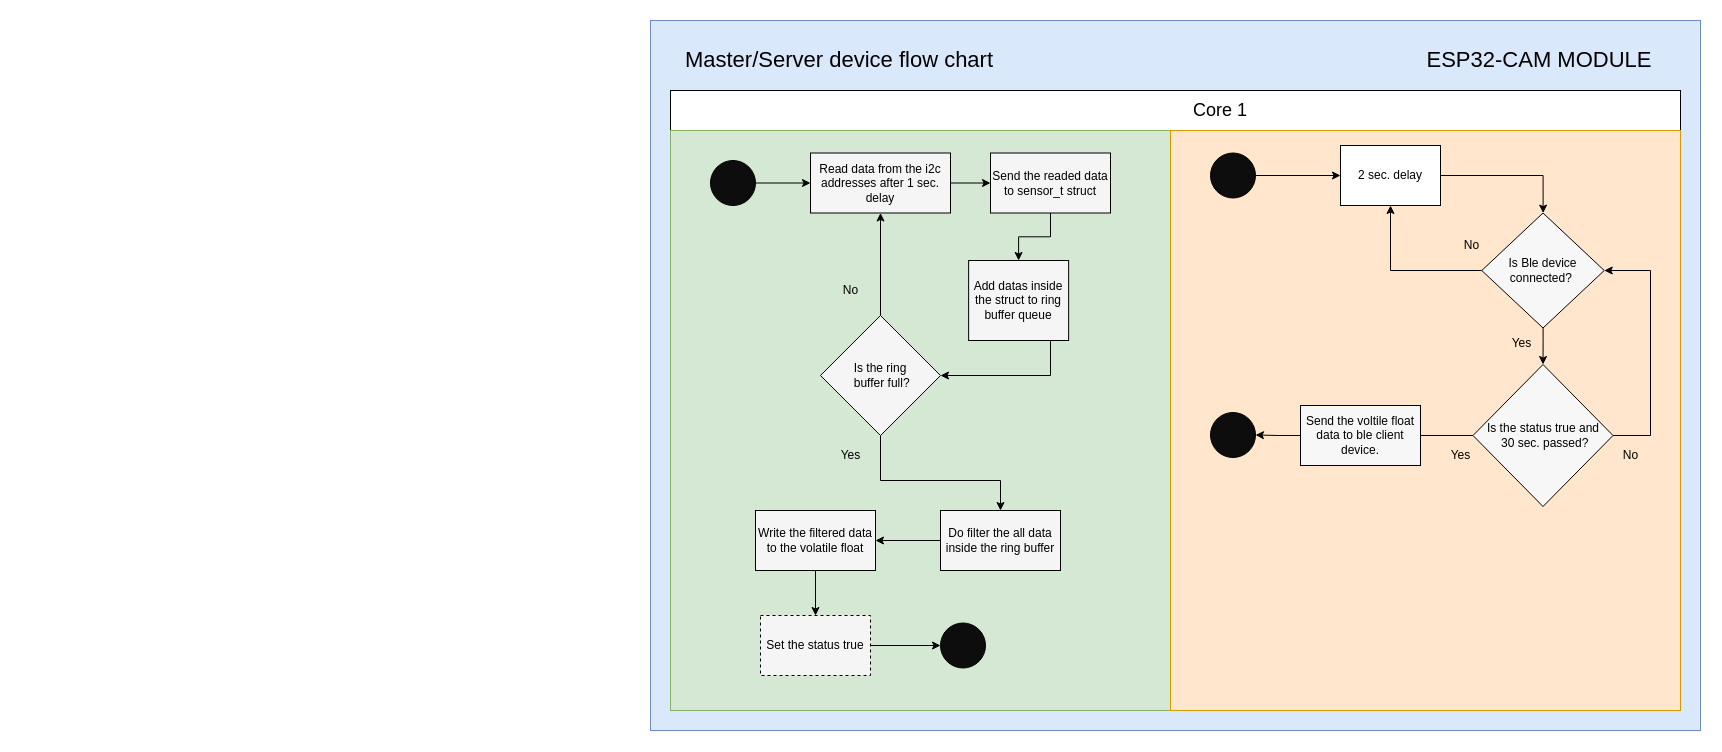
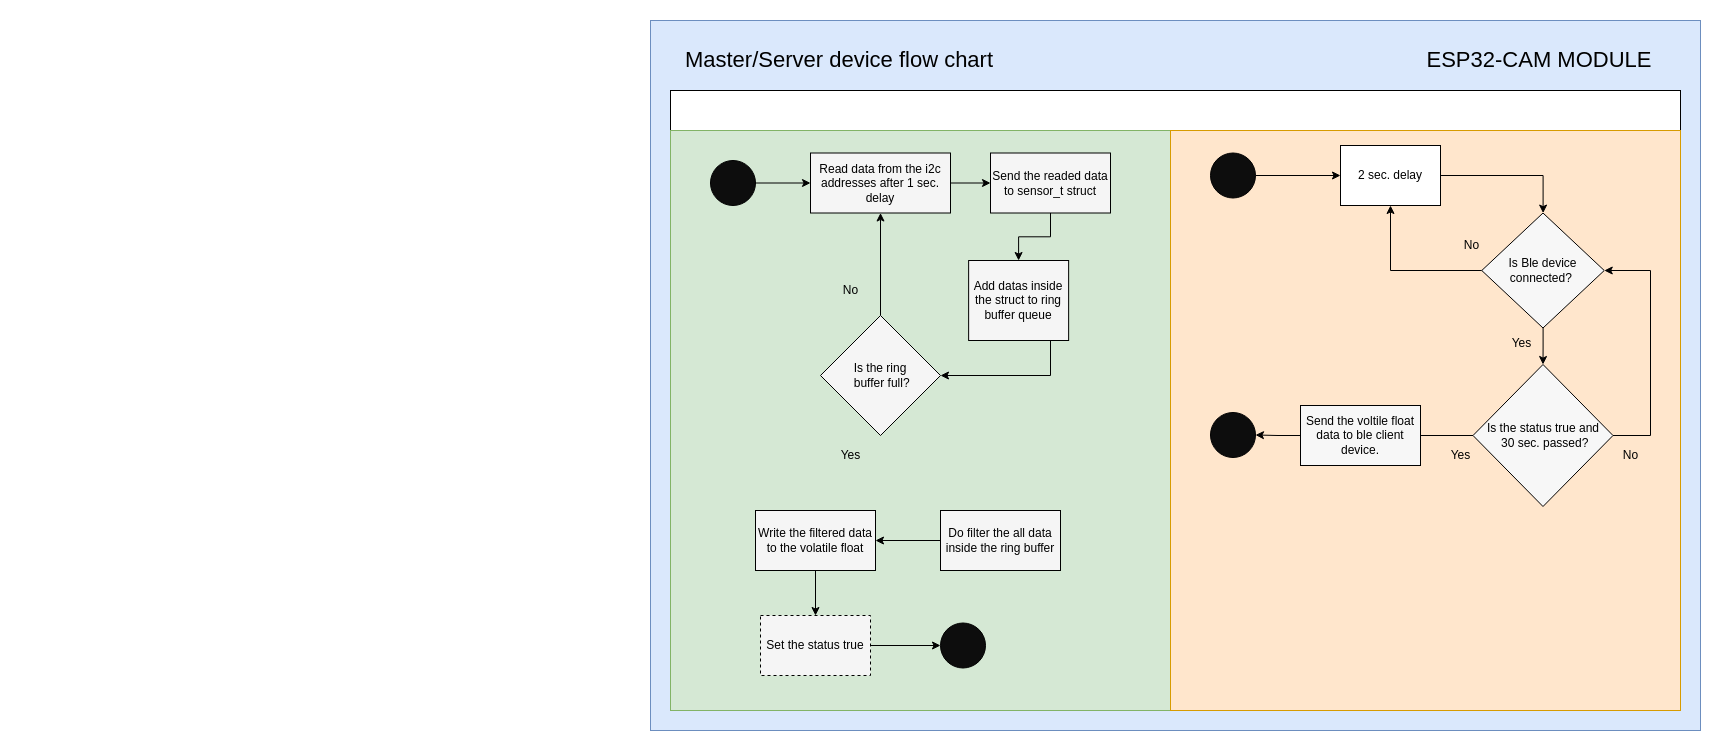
node "Core 1": removed
edge "Is the ring buffer full?" -> "Do filter the all data inside the ring buffer": removed
